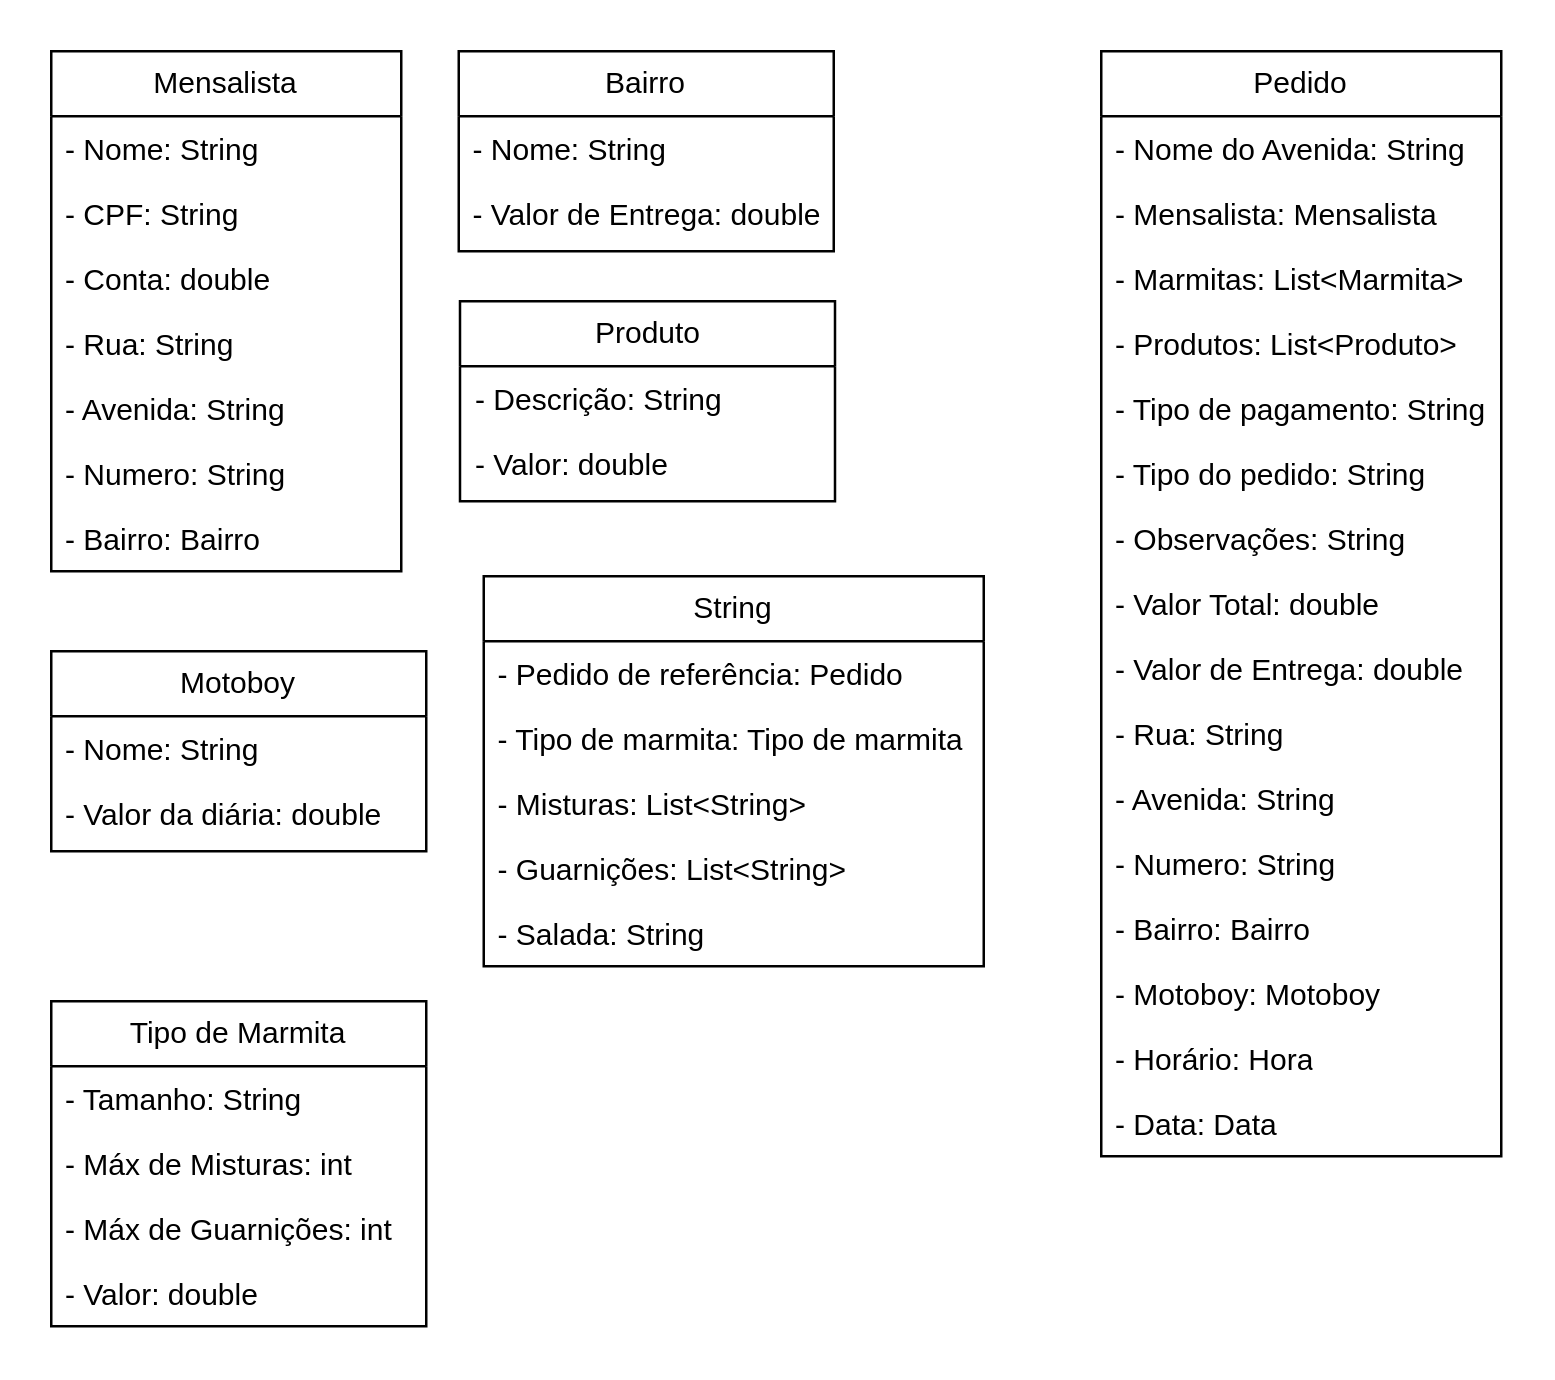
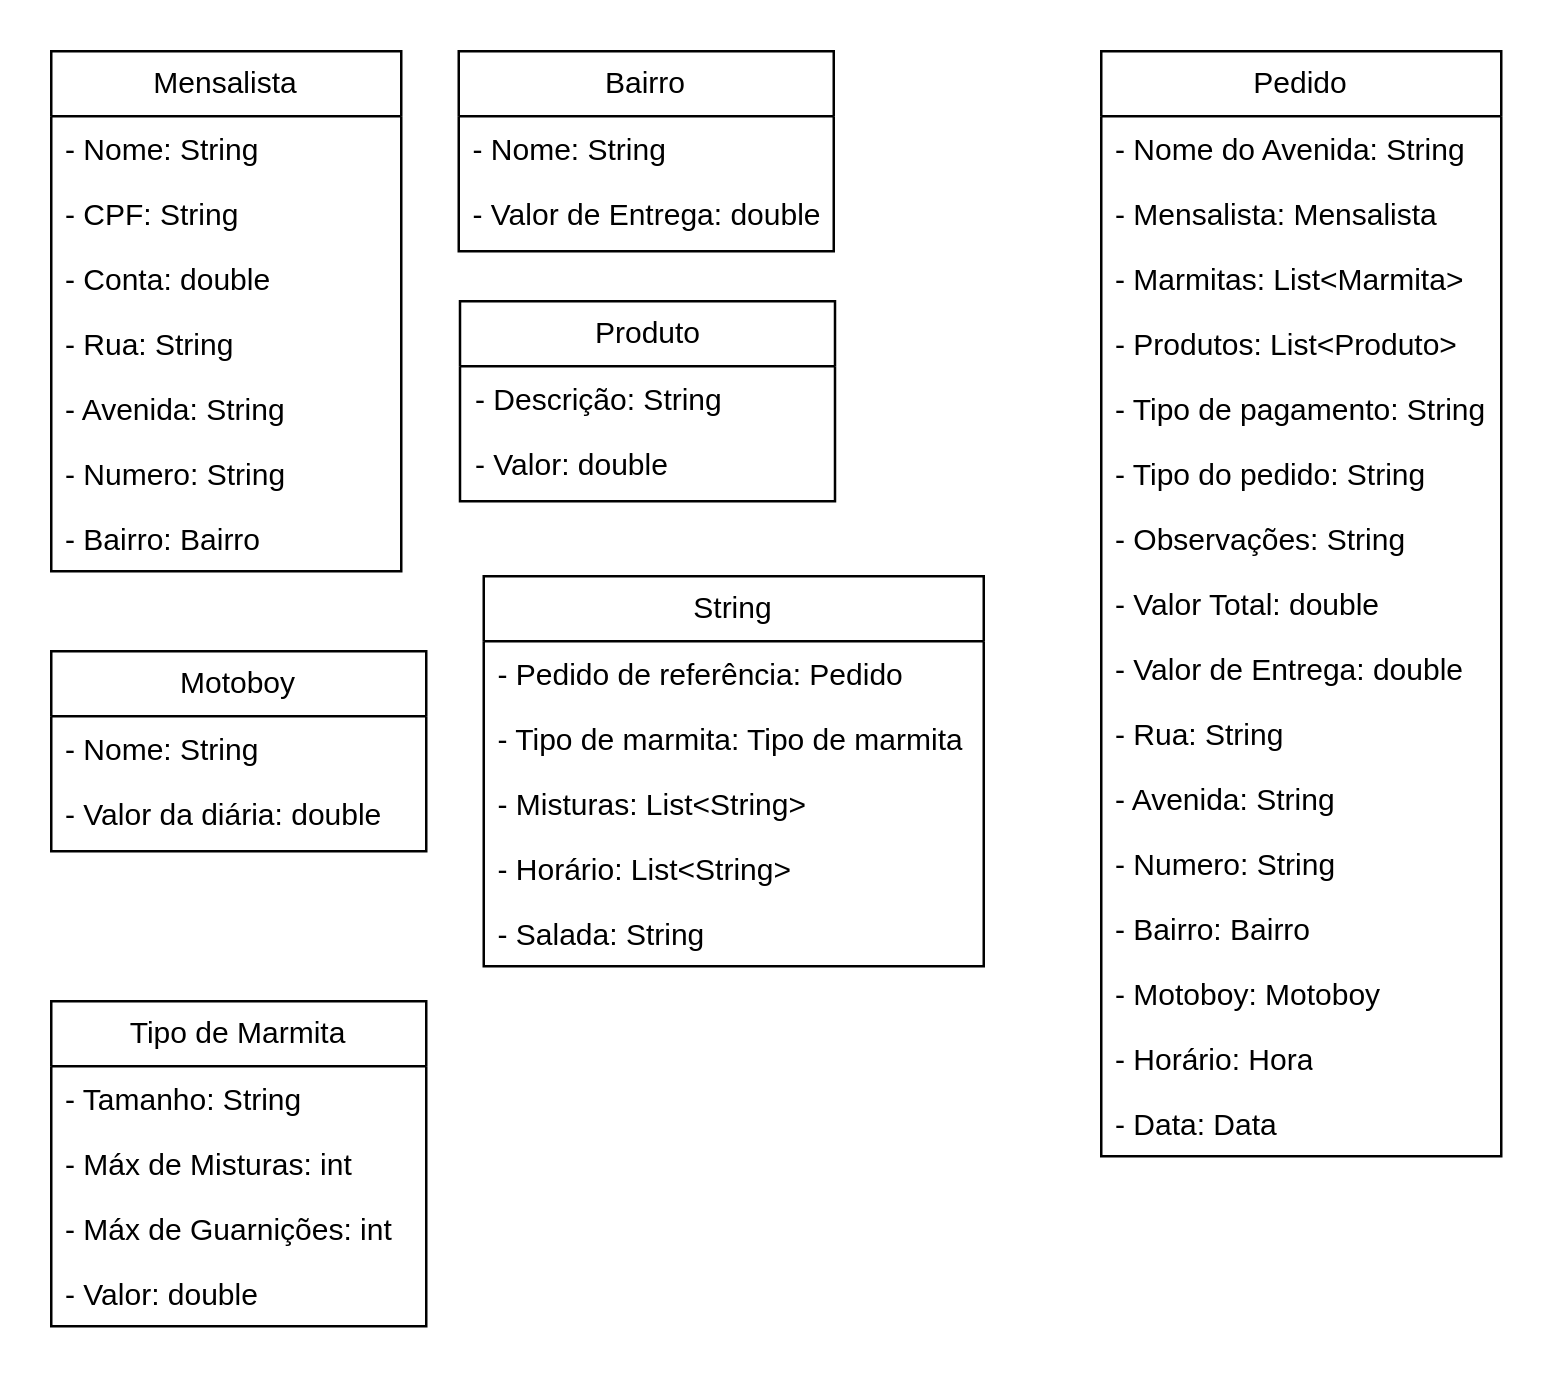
node "- Guarnições: List<String>": label "- Guarnições: List<String>" -> "- Horário: List<String>"
